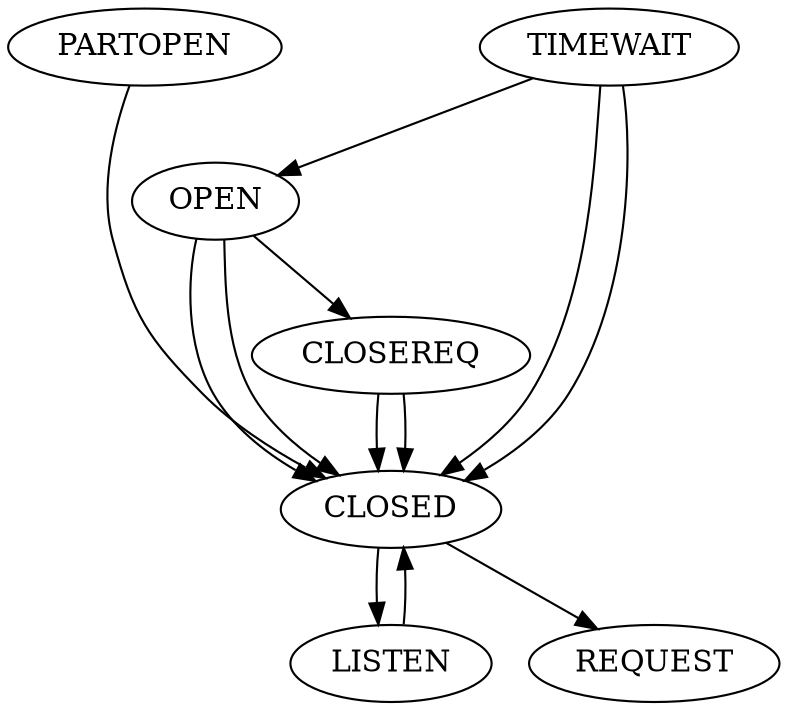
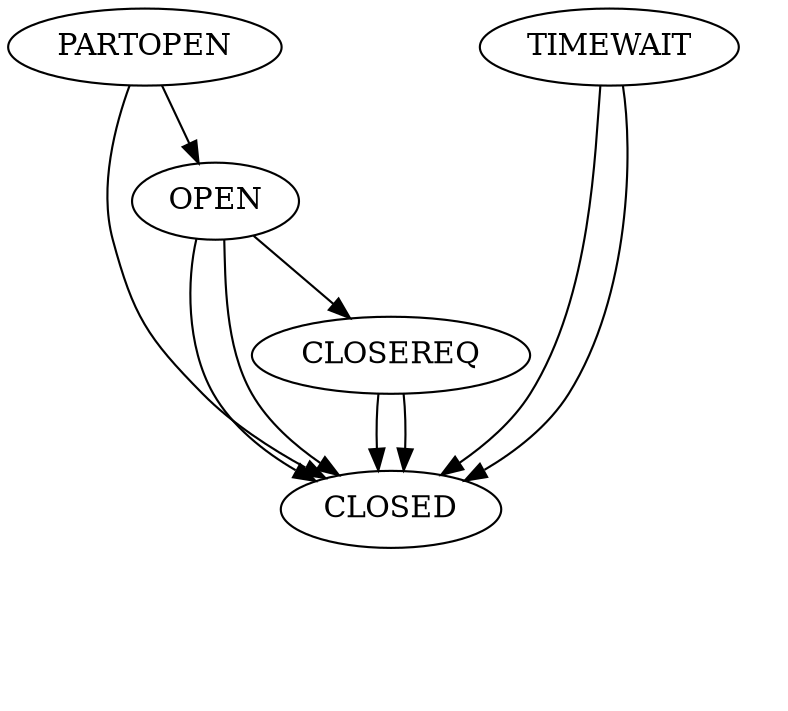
edge "TIMEWAIT" -> "OPEN": now "PARTOPEN" -> "OPEN"
node "LISTEN": removed
node "REQUEST": removed
